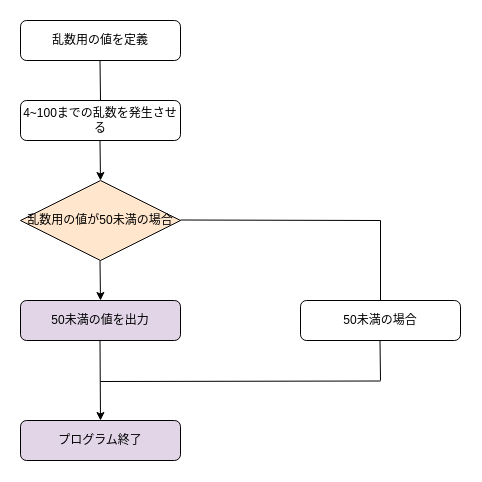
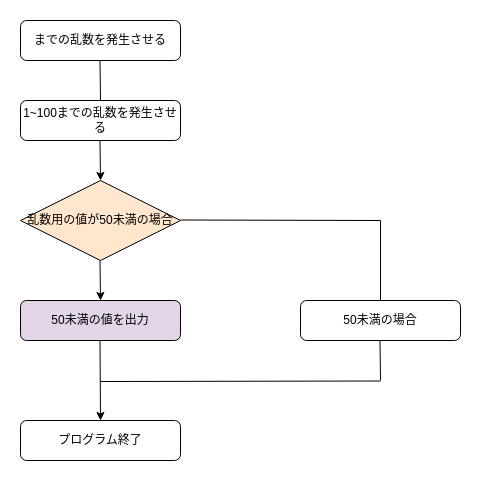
node "乱数用の値を定義": label "乱数用の値を定義" -> "までの乱数を発生させる"
node "4~100までの乱数を発生させる": label "4~100までの乱数を発生させる" -> "1~100までの乱数を発生させる"
node "プログラム終了": fillcolor #e1d5e7 -> #ffffff
